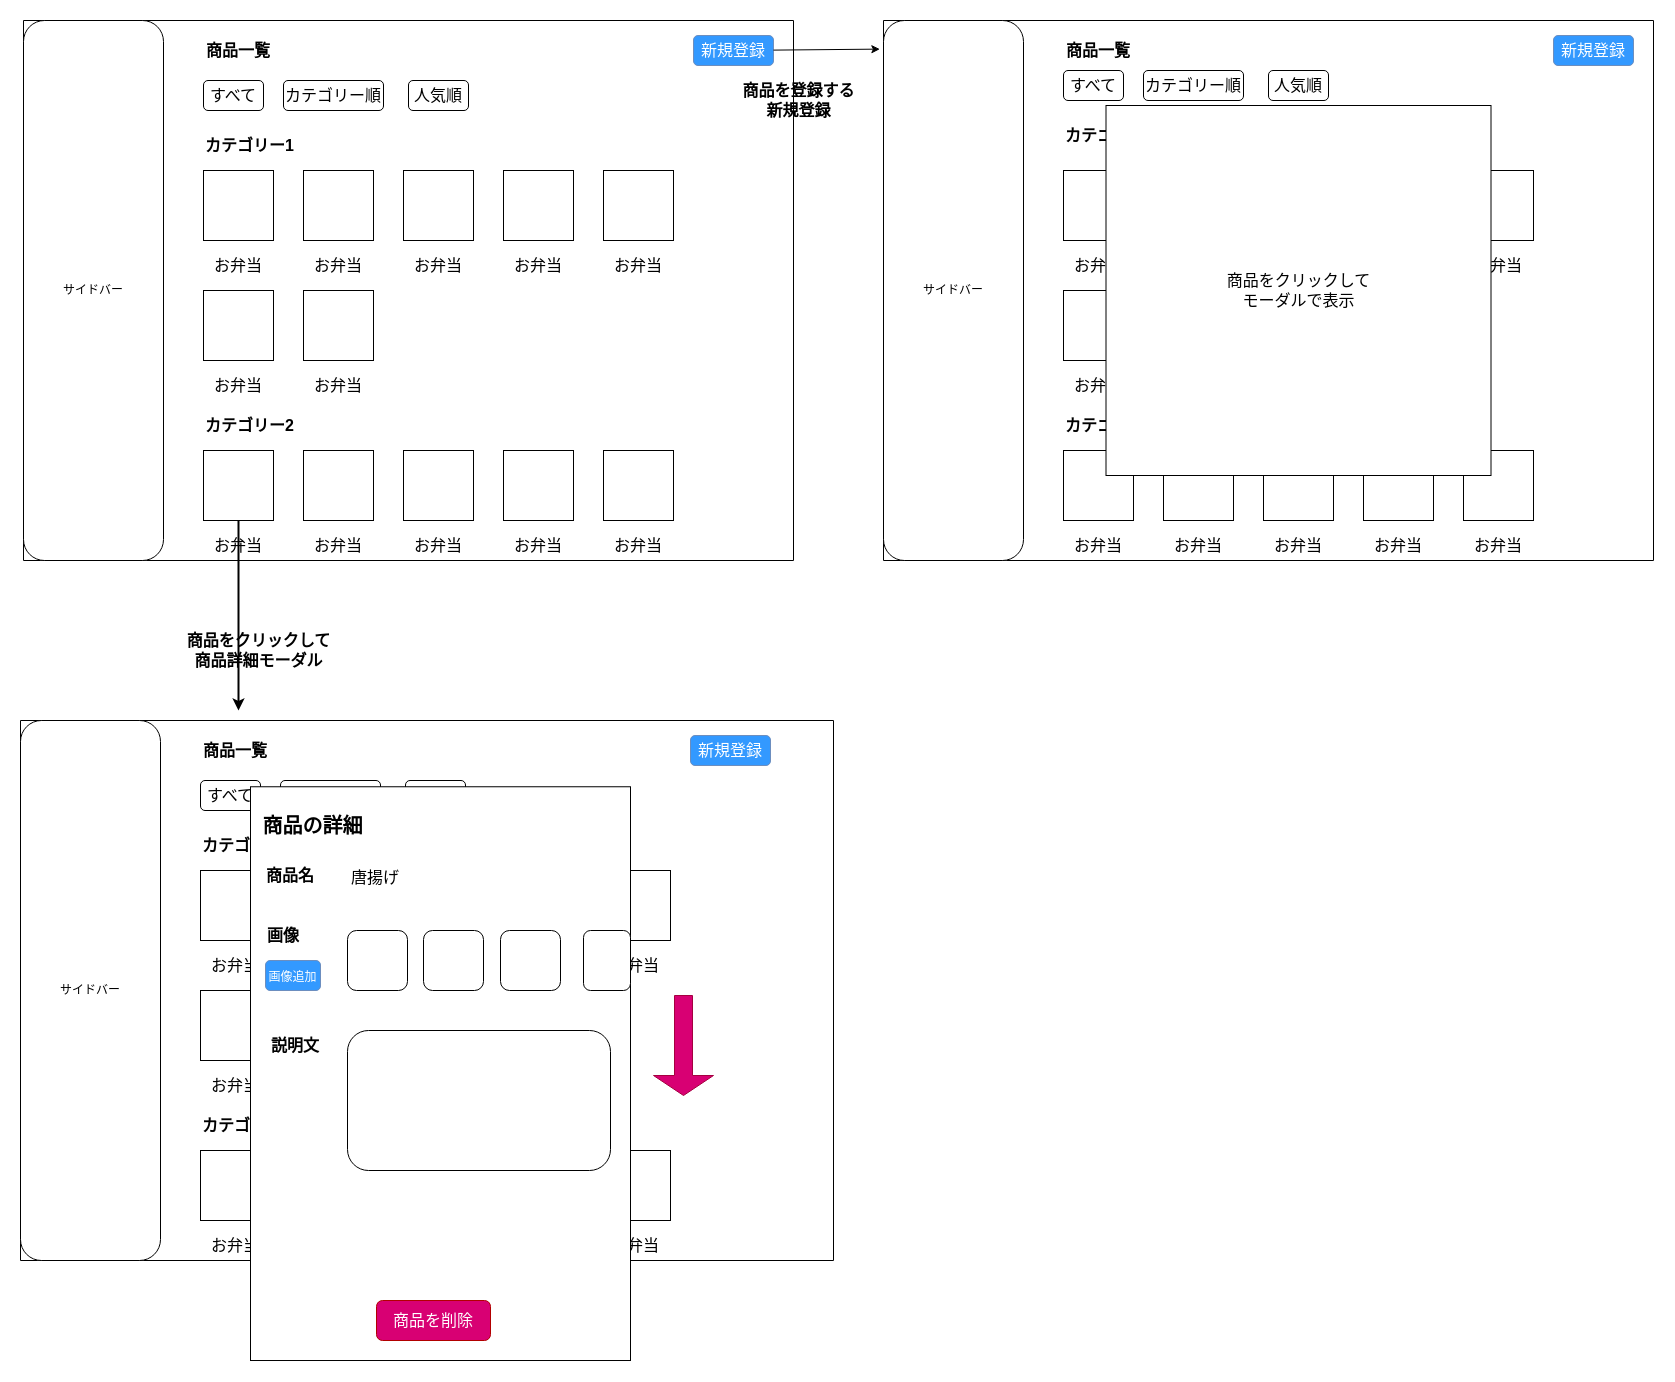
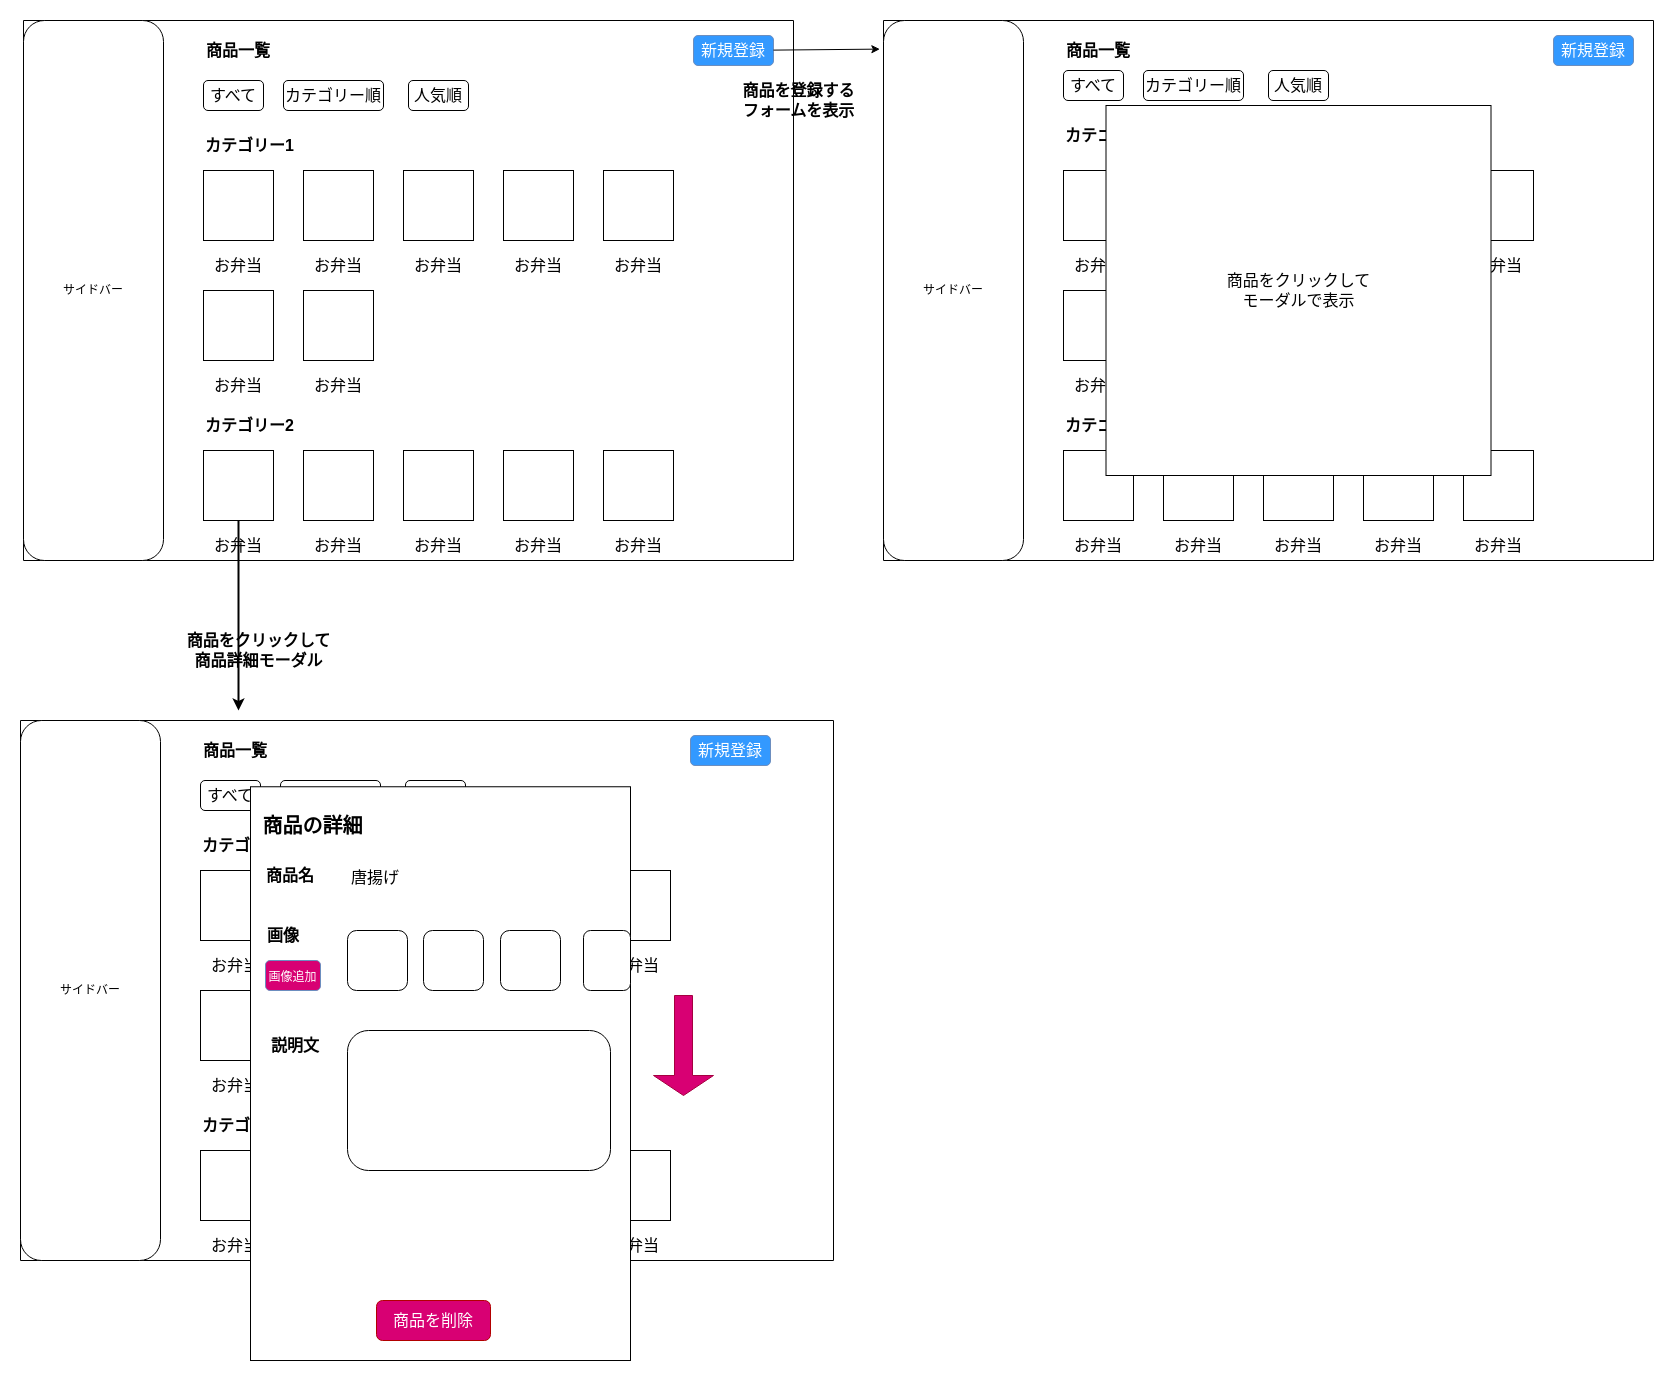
node "商品を登録する 新規登録": label "商品を登録する 新規登録" -> "商品を登録する フォームを表示"
node "画像追加": fillcolor #3399ff -> #d80073
